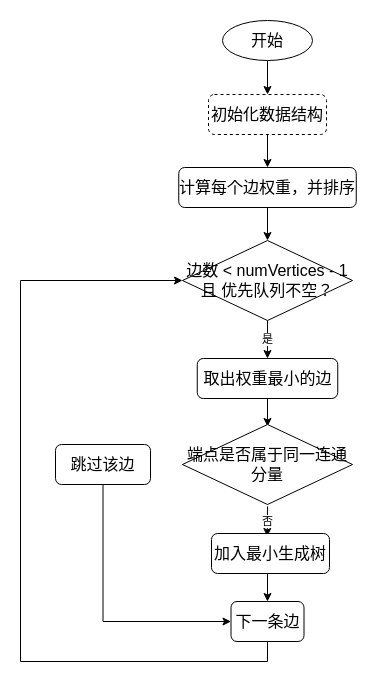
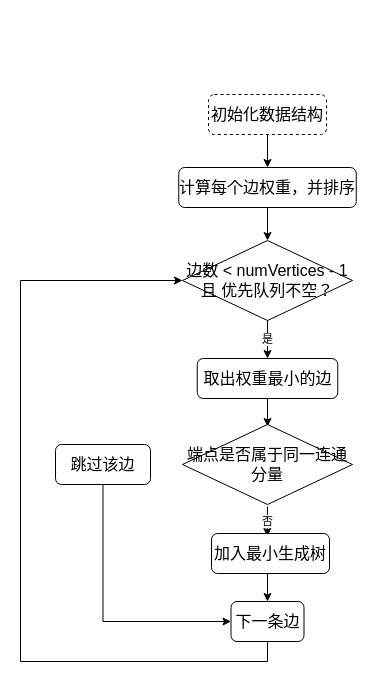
node "开始": removed
edge "开始" -> "初始化数据结构": removed
